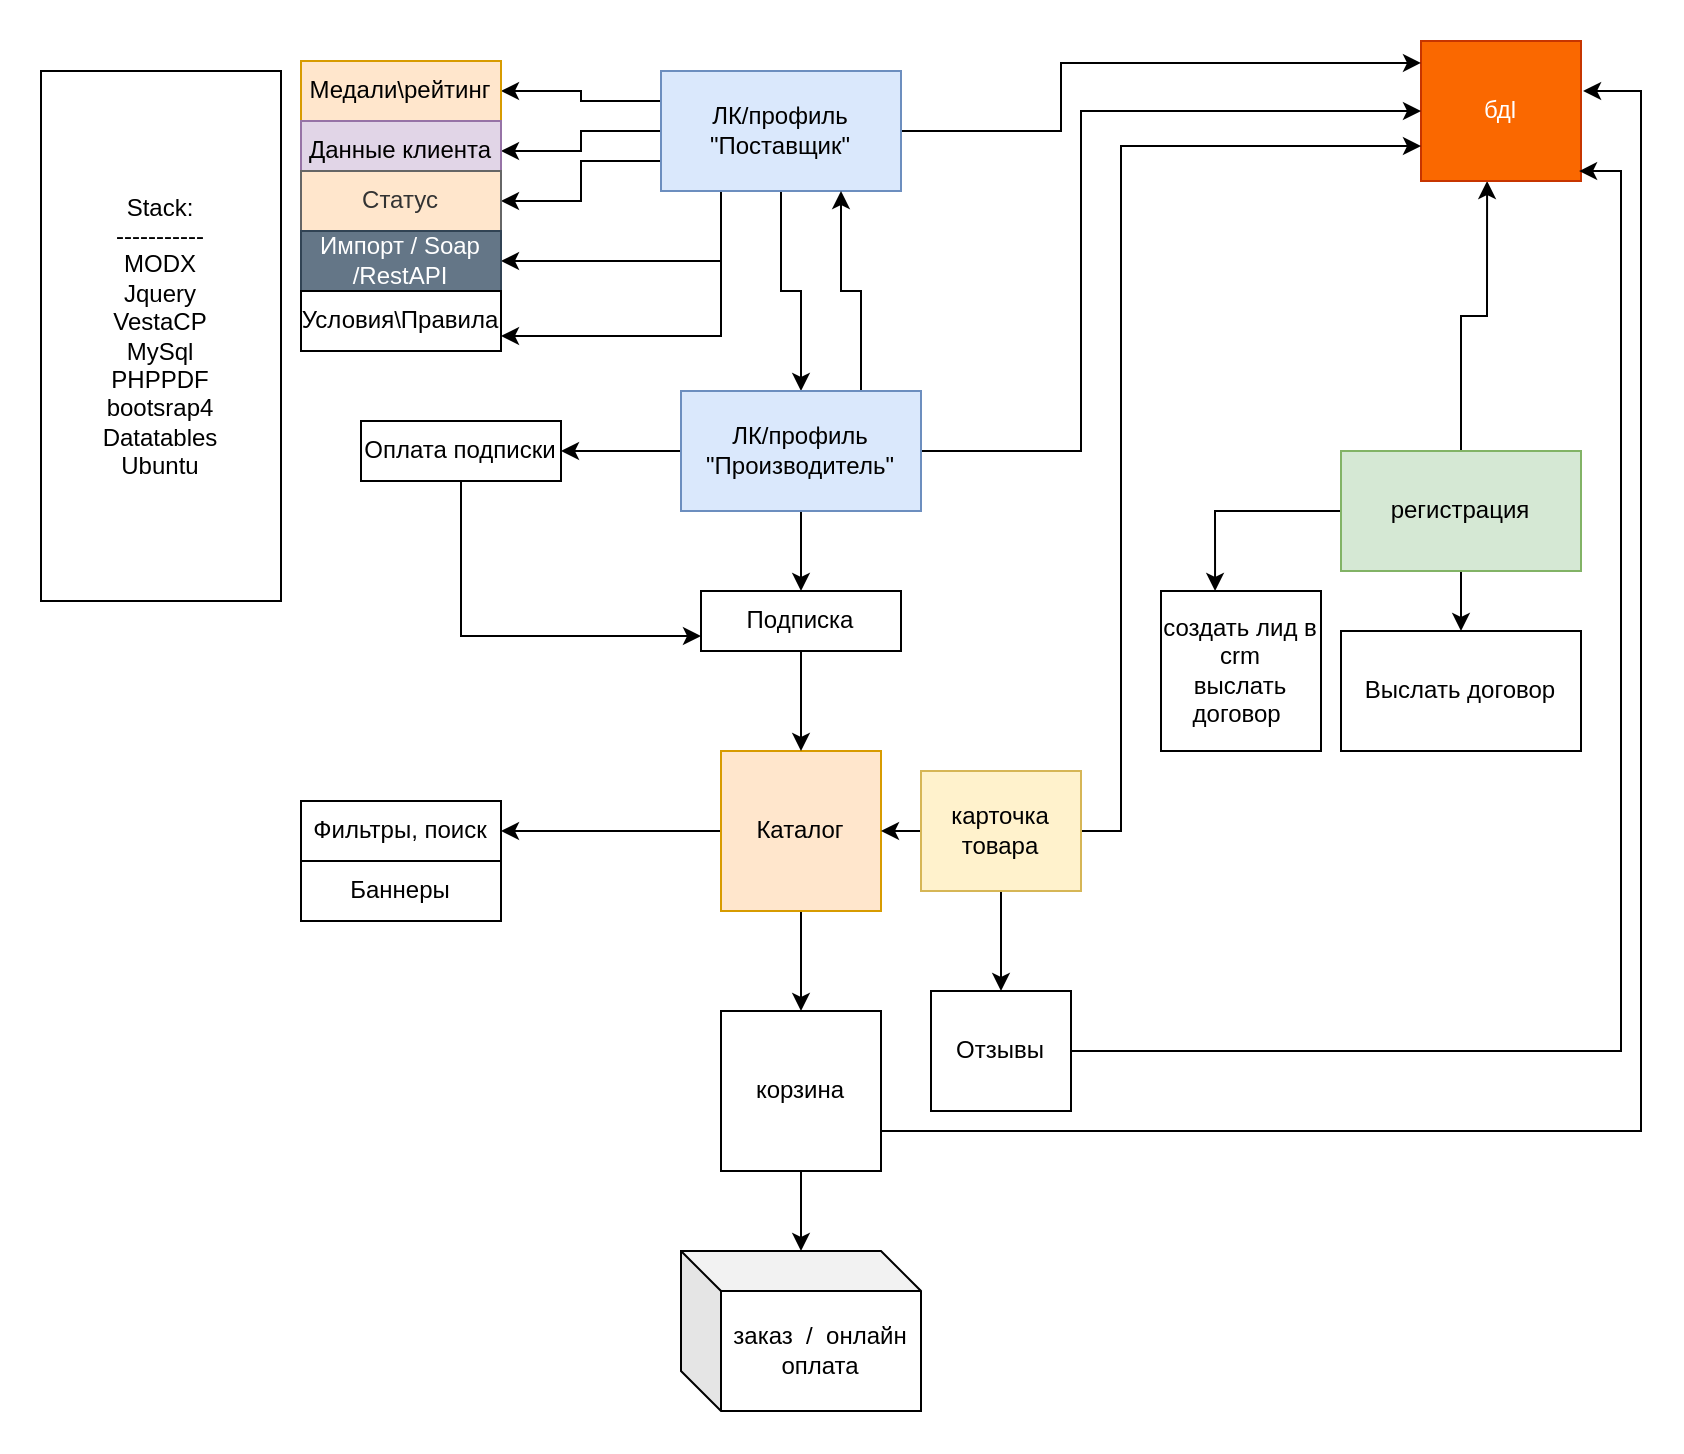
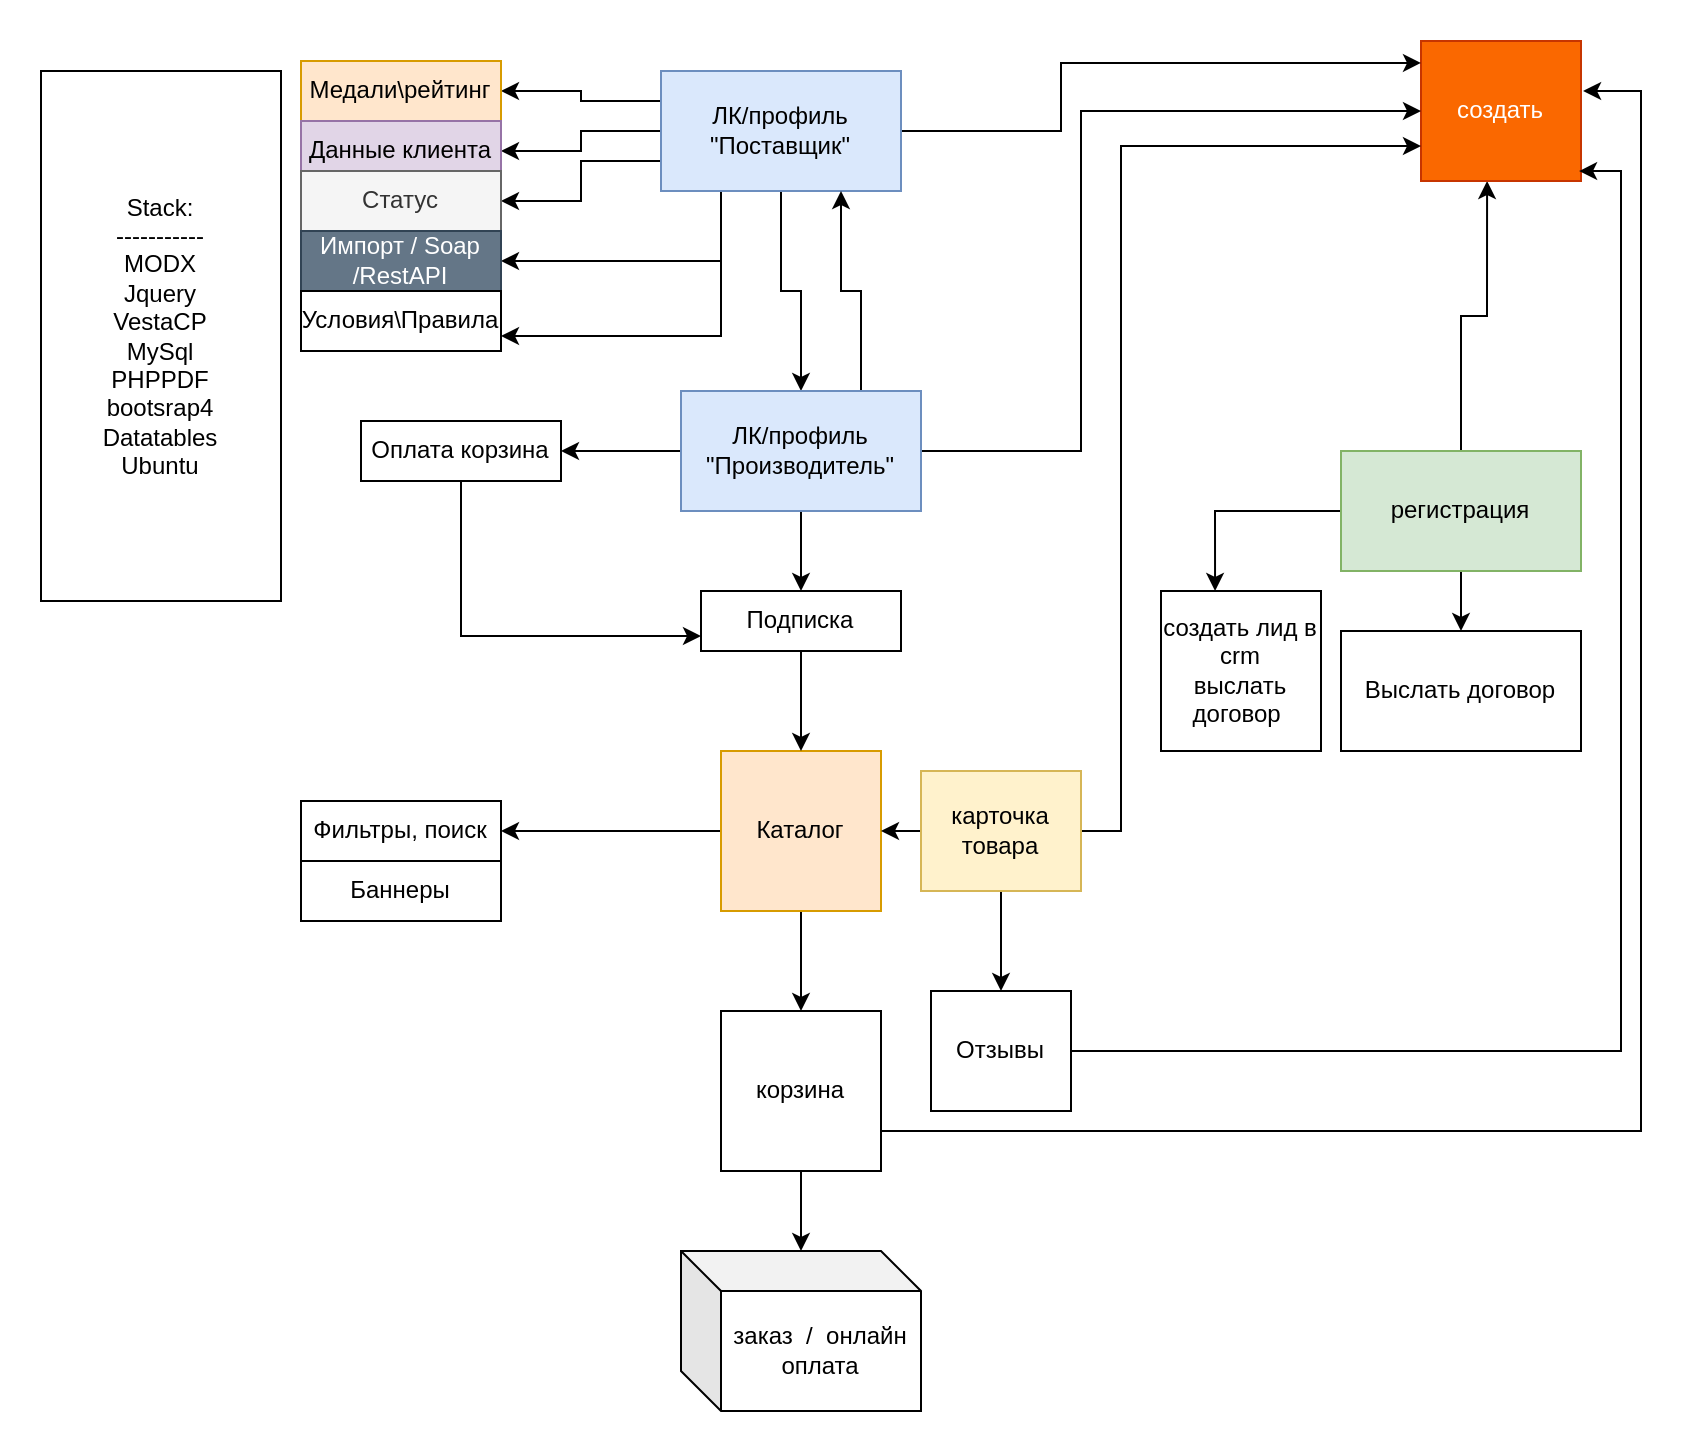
node "бдl": label "бдl" -> "создать"
node "Статус": fillcolor #ffe6cc -> #f5f5f5
node "Оплата подписки": label "Оплата подписки" -> "Оплата корзина"
